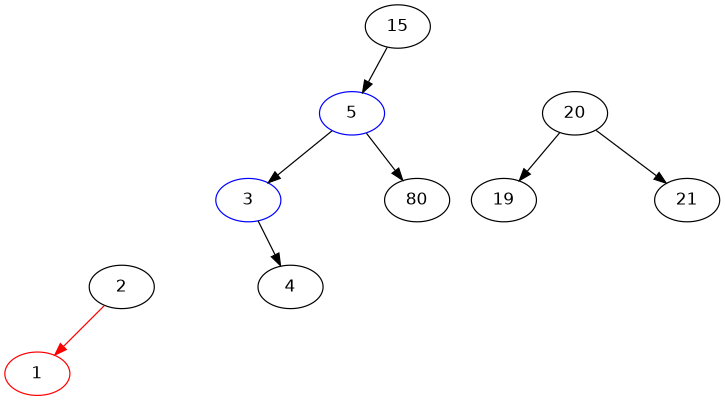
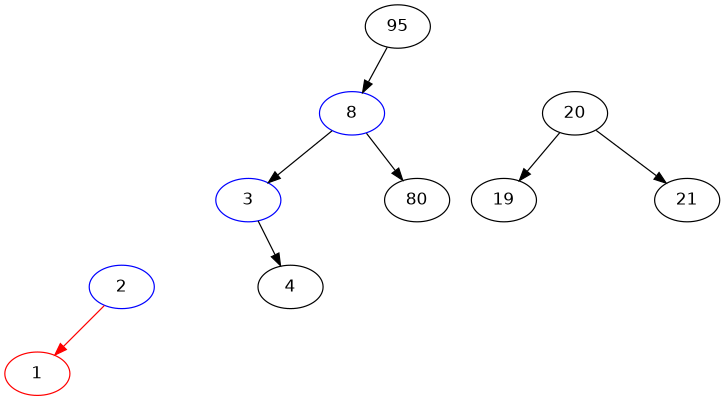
node "15": label "15" -> "95"
node "5": label "5" -> "8"
node "2": color black -> blue
